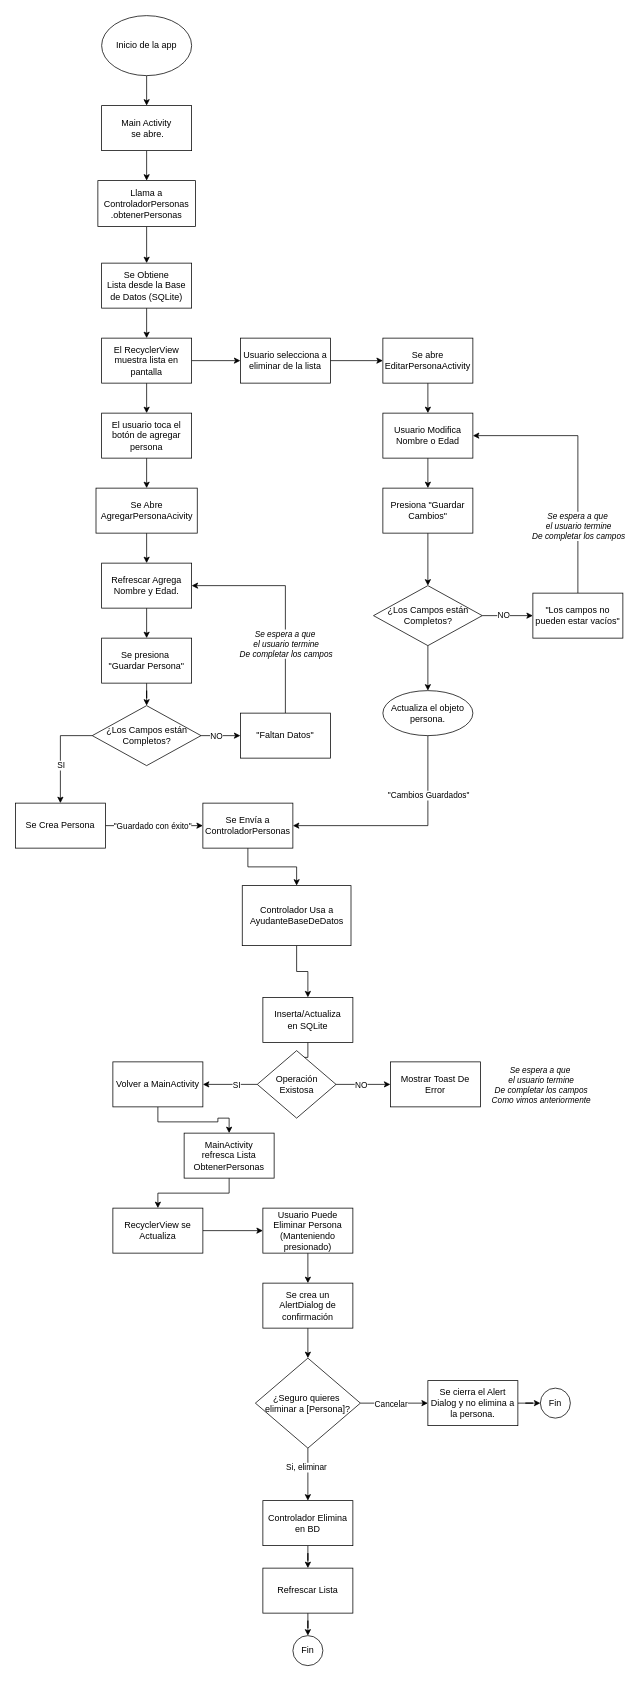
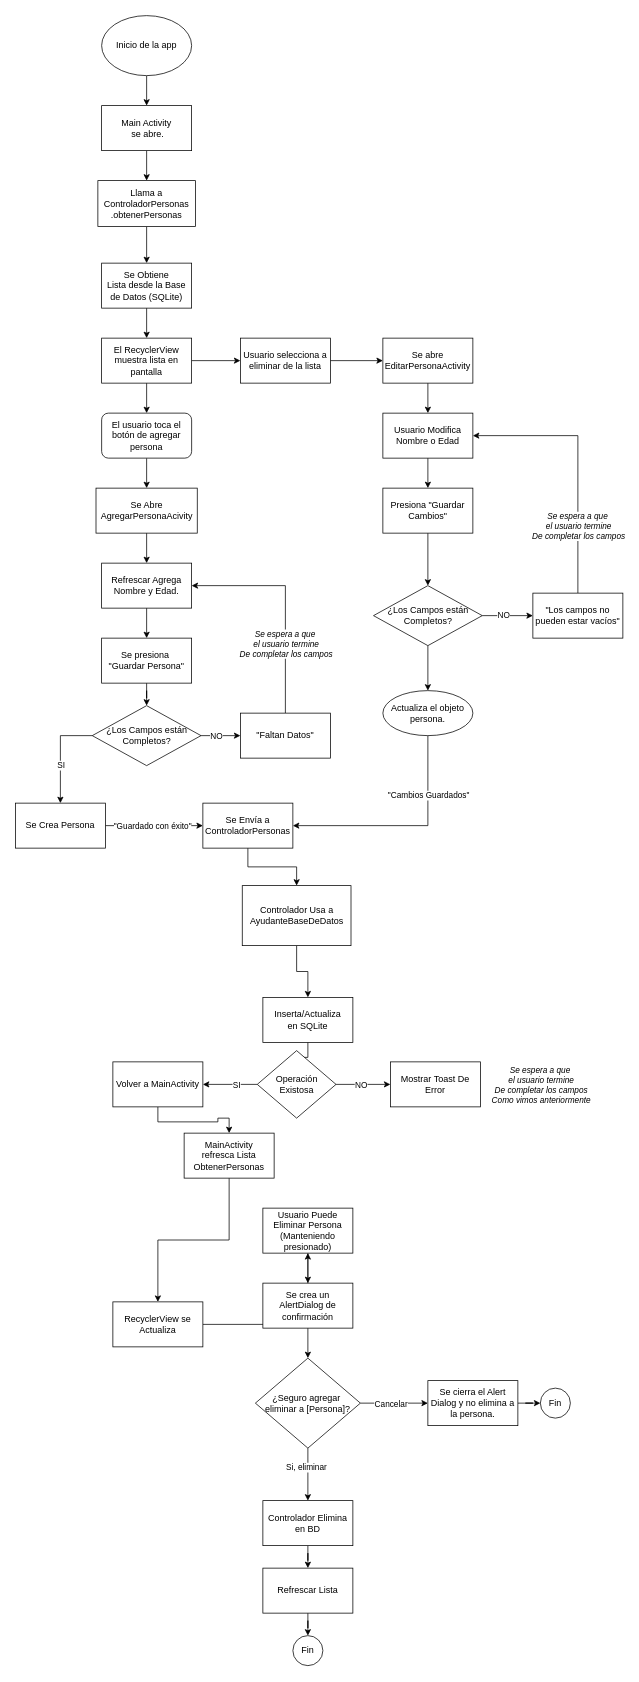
node "El usuario toca el botón de agregar persona": shape rectangle -> rounded rectangle
node "RecyclerView se Actualiza": moved (158, 1230) -> (158, 1324)
node "¿Seguro quieres eliminar a [Persona]?": label "¿Seguro quieres eliminar a [Persona]?" -> "¿Seguro agregar eliminar a [Persona]?"
